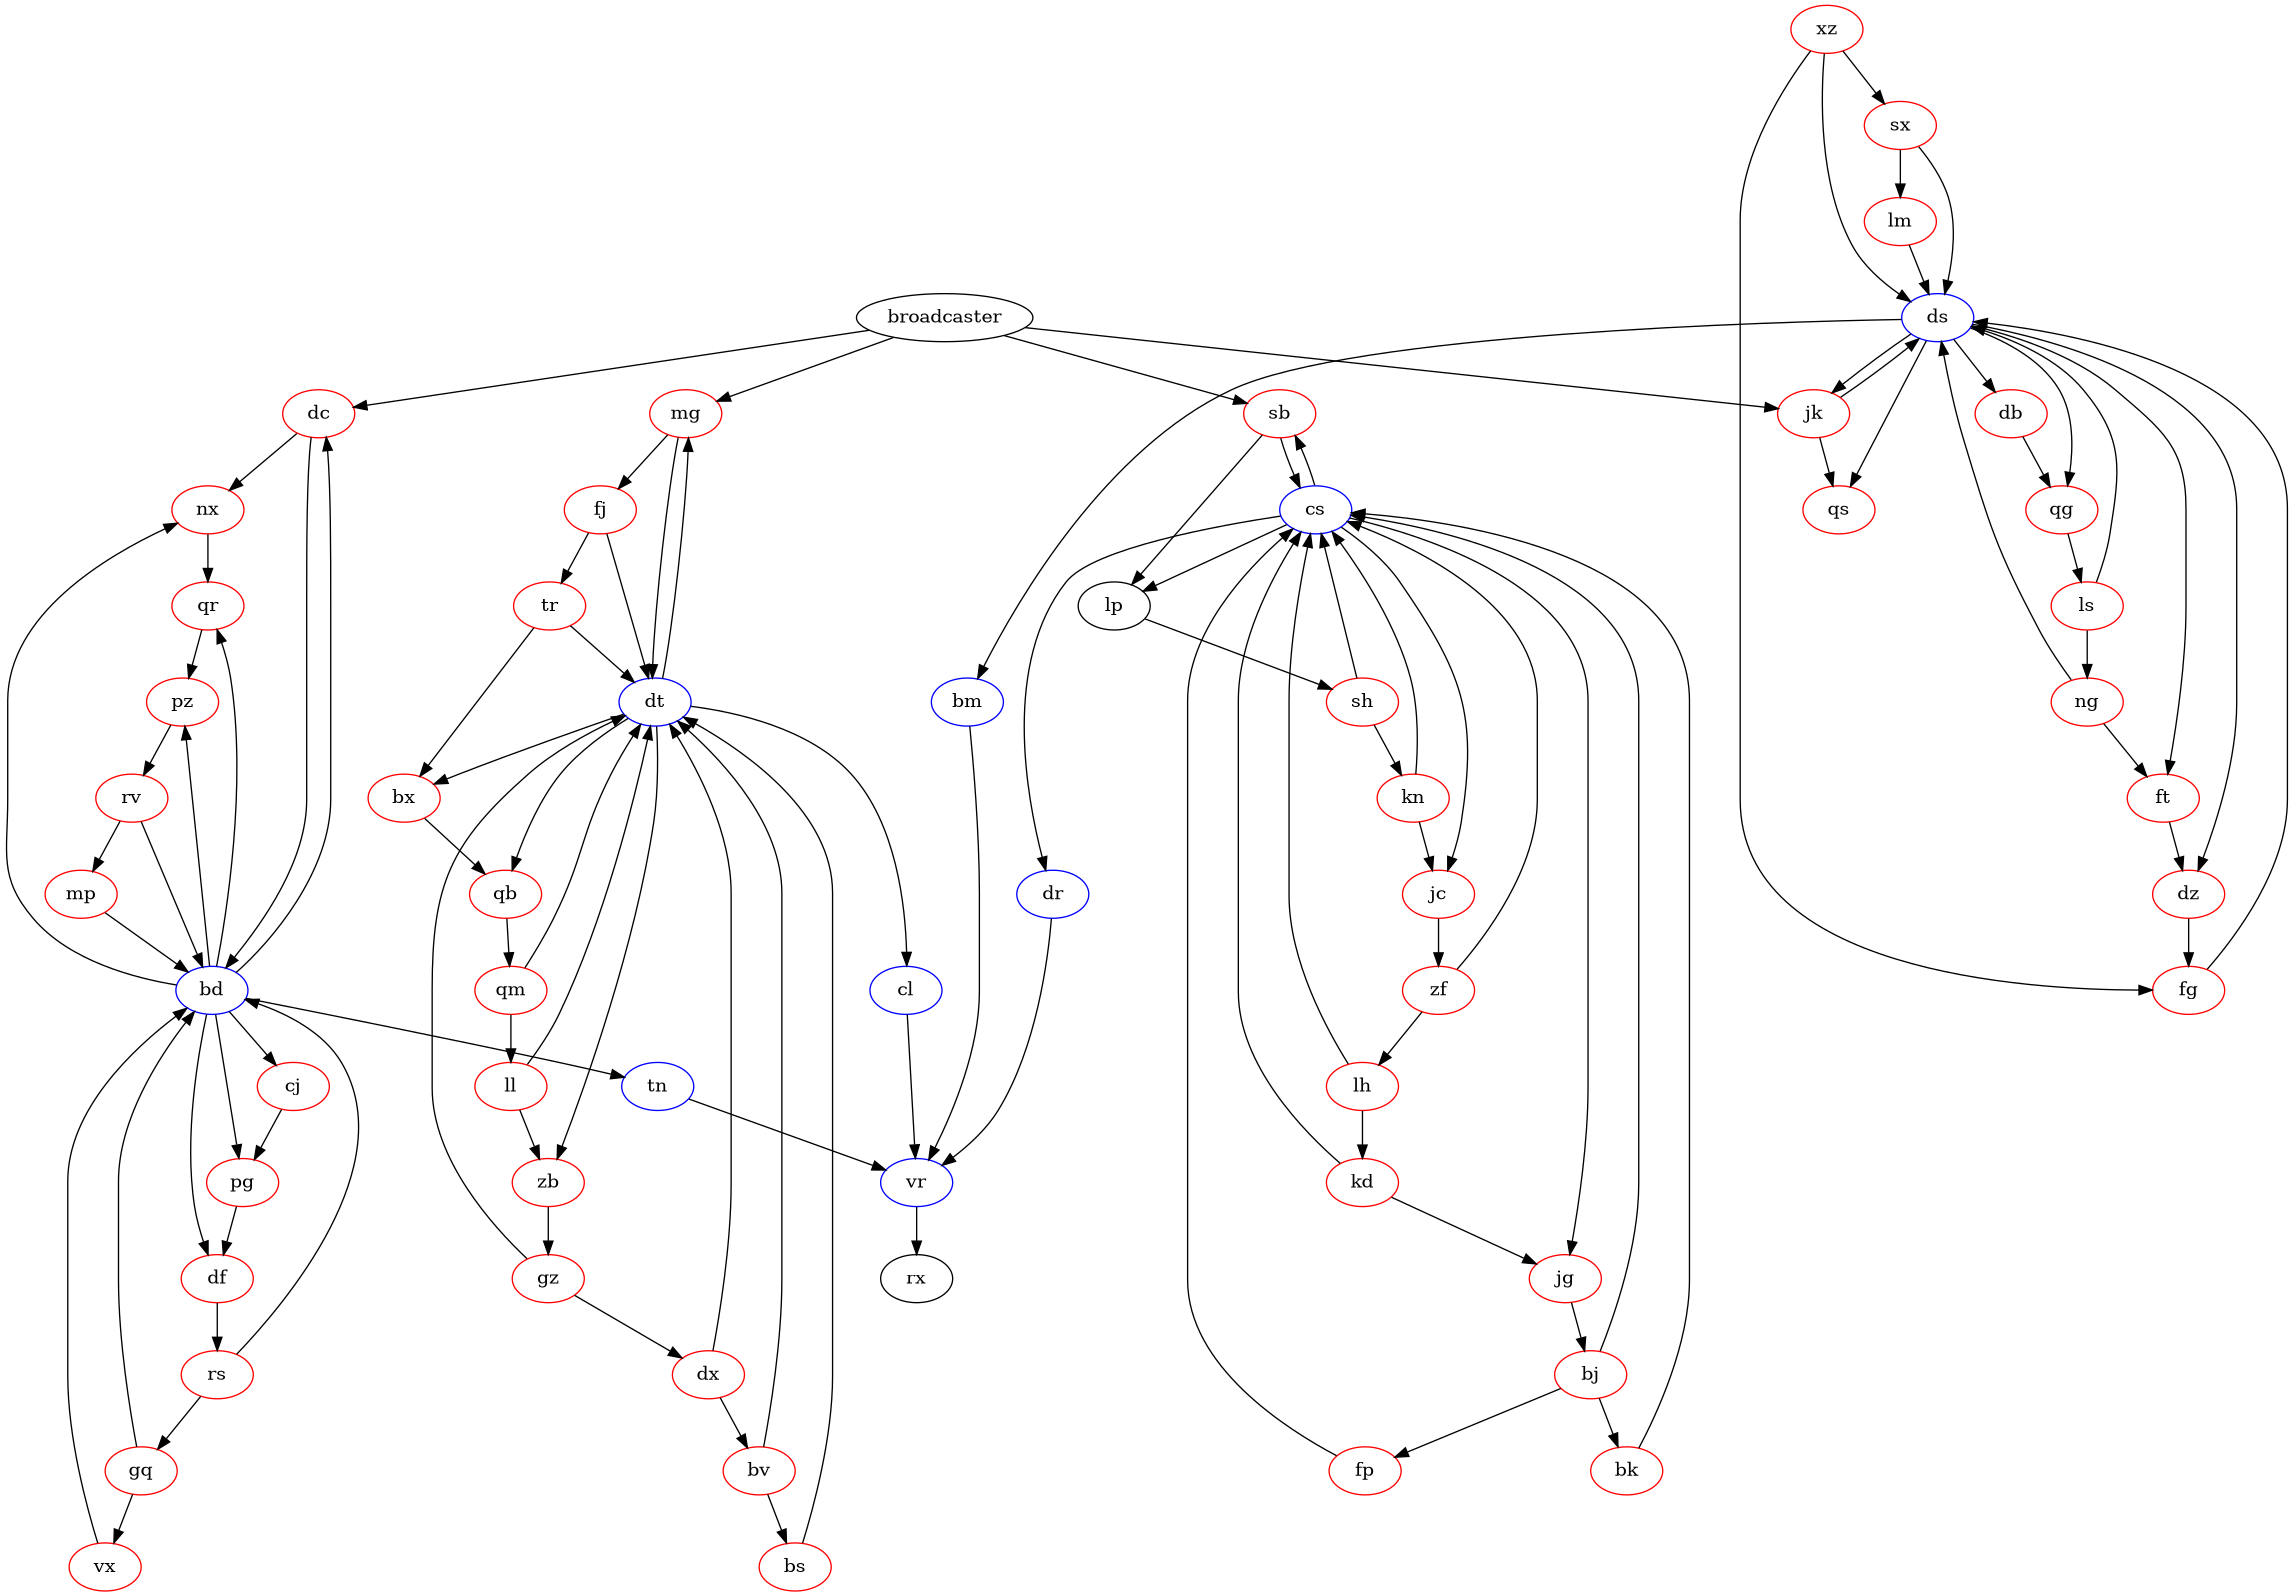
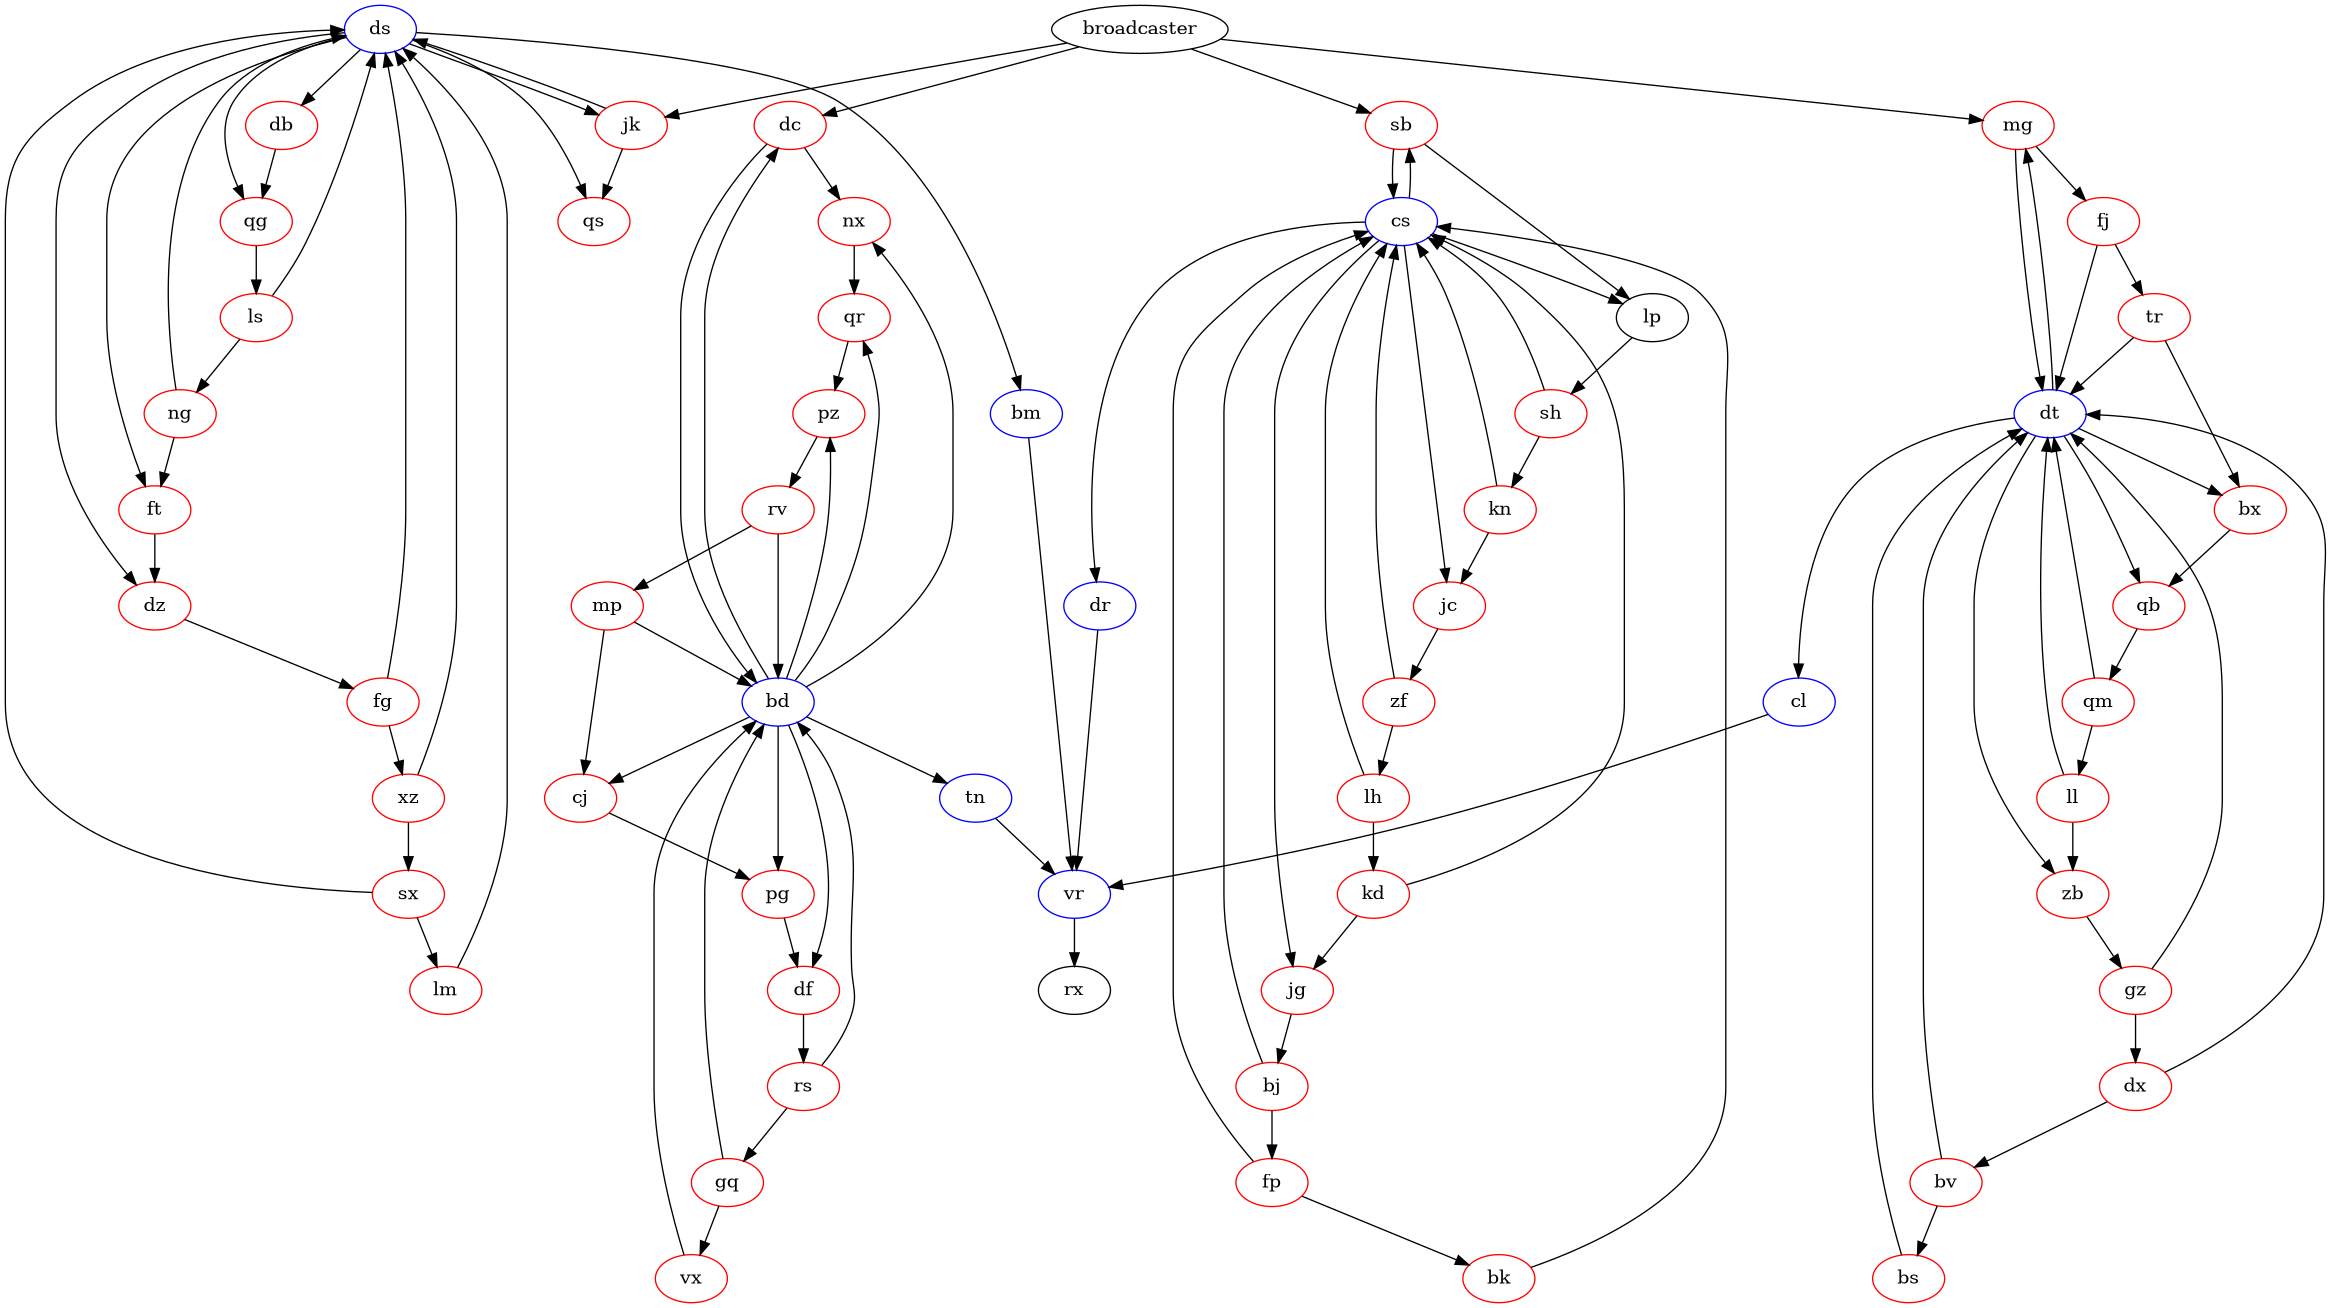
edge "xz" -> "fg": reversed
edge "mp" -> "cj": added
edge "bj" -> "bk": now "fp" -> "bk"
